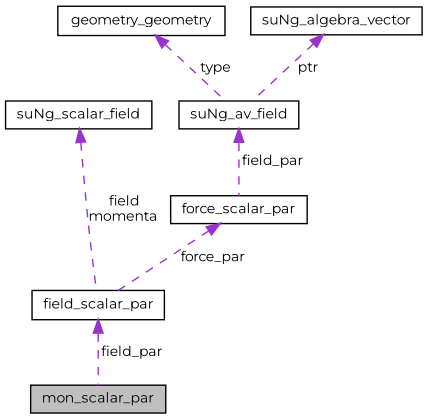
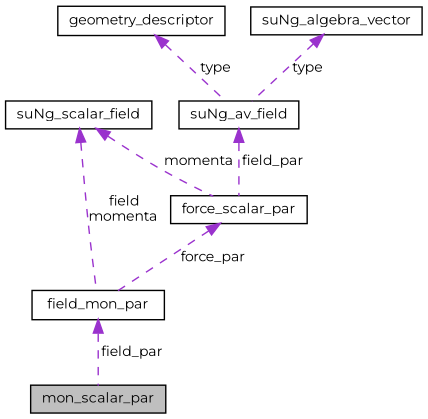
node "geometry_geometry": label "geometry_geometry" -> "geometry_descriptor"
edge "suNg_av_field" -> "suNg_algebra_vector": label " ptr" -> " type"
edge "force_scalar_par" -> "suNg_scalar_field": added, label "momenta"
node "field_scalar_par": label "field_scalar_par" -> "field_mon_par"
